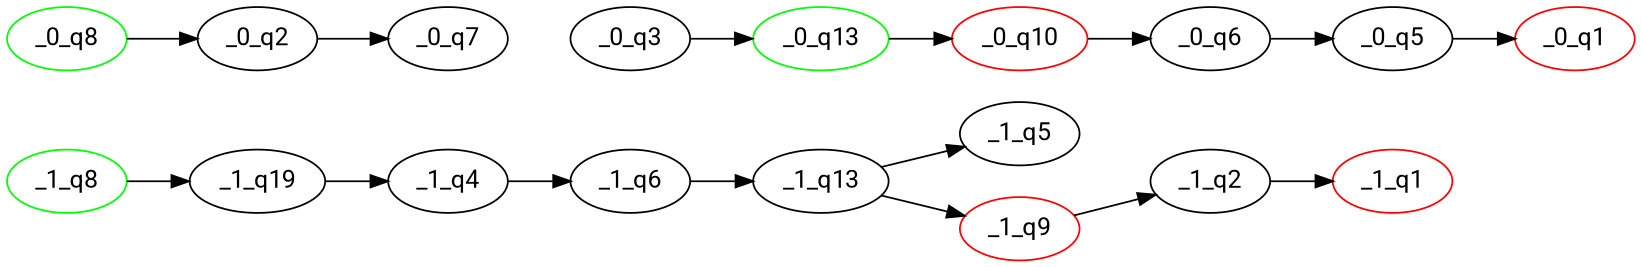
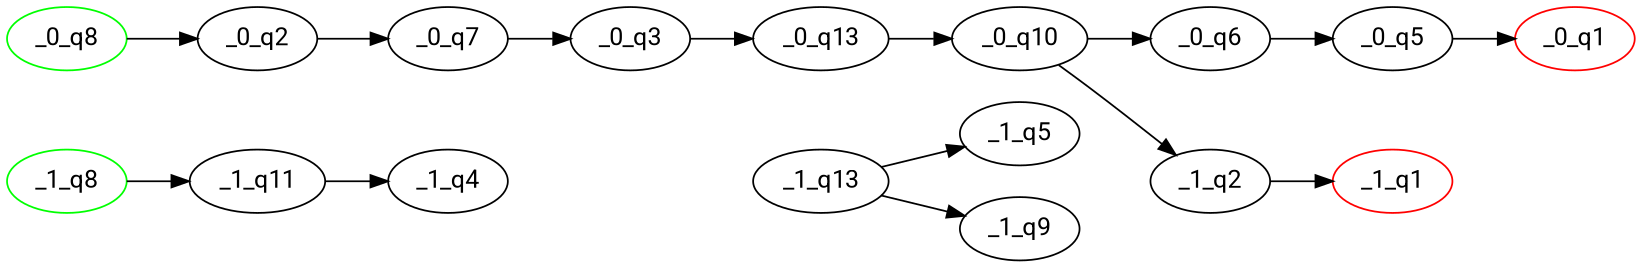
edge "_0_q7" -> "_0_q3": added
node "_0_q13": color green -> black
node "_0_q10": color red -> black
node "_1_q19": label "_1_q19" -> "_1_q11"
node "_1_q6": removed
edge "_1_q9" -> "_1_q2": now "_0_q10" -> "_1_q2"
node "_1_q9": color red -> black
